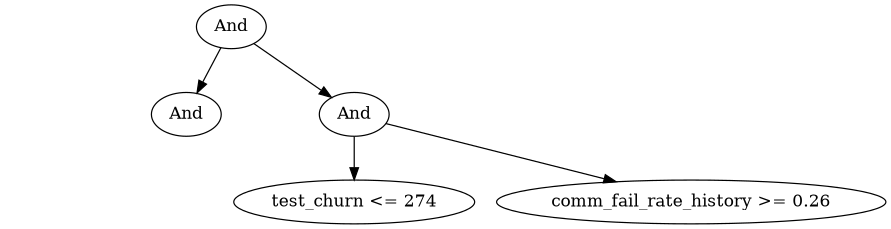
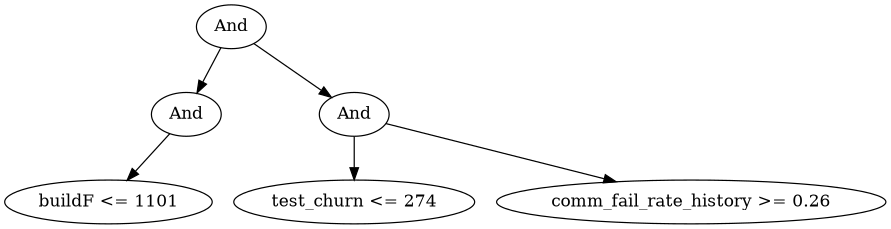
node "buildF <= 1101": added
